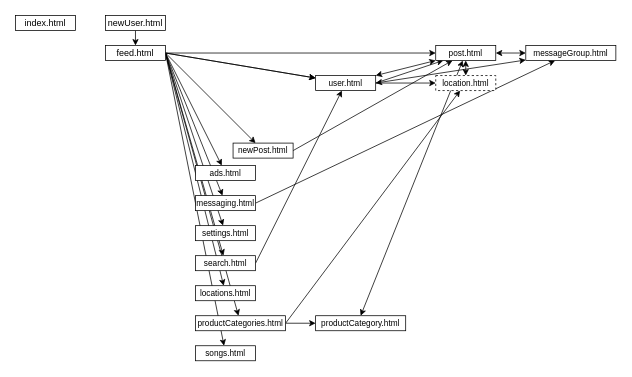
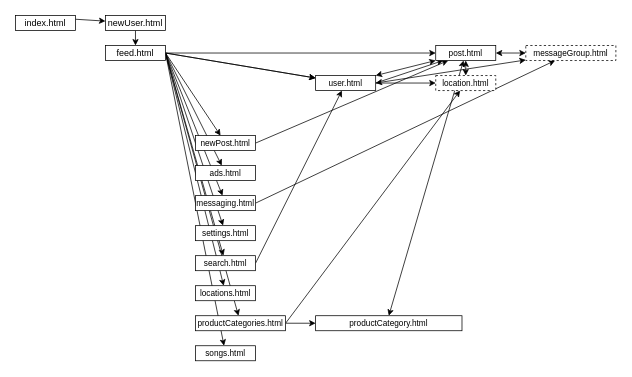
edge "index.html" -> "newUser.html": added
node "messageGroup.html": style solid -> dashed
node "newPost.html": moved (263, 150) -> (225, 143)
node "productCategory.html": size 90x15 -> 146x15
